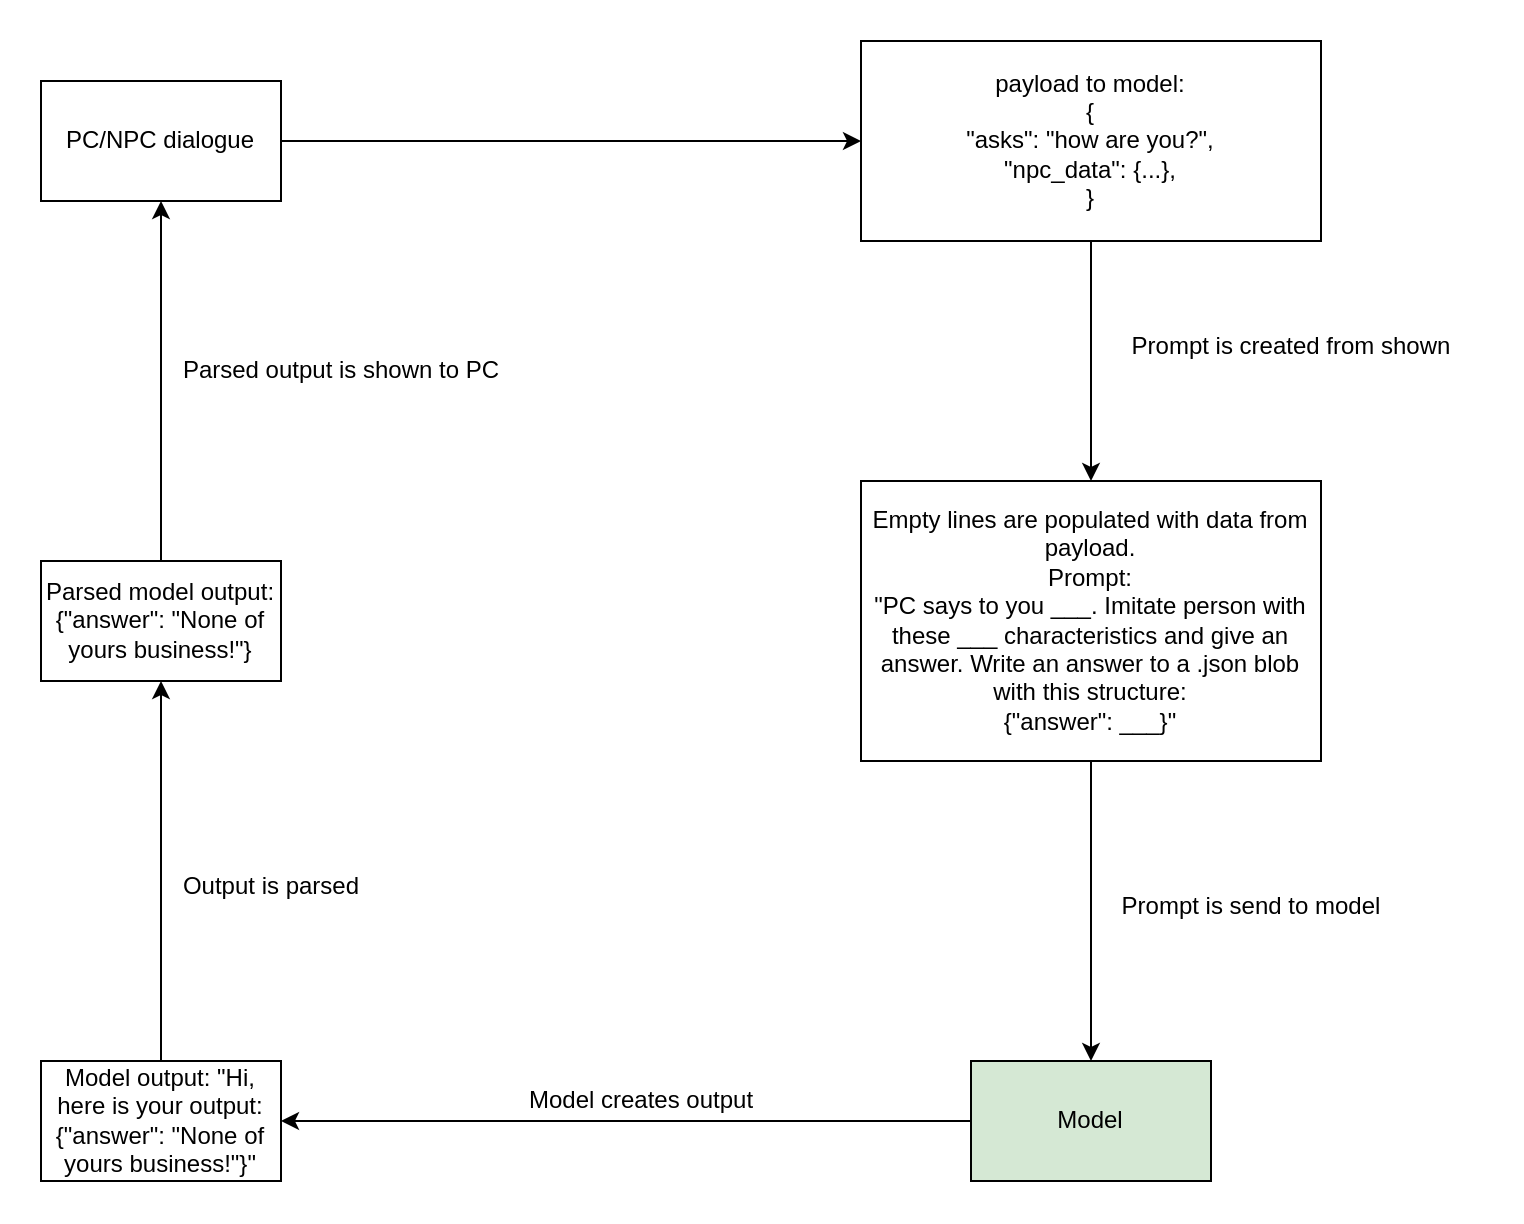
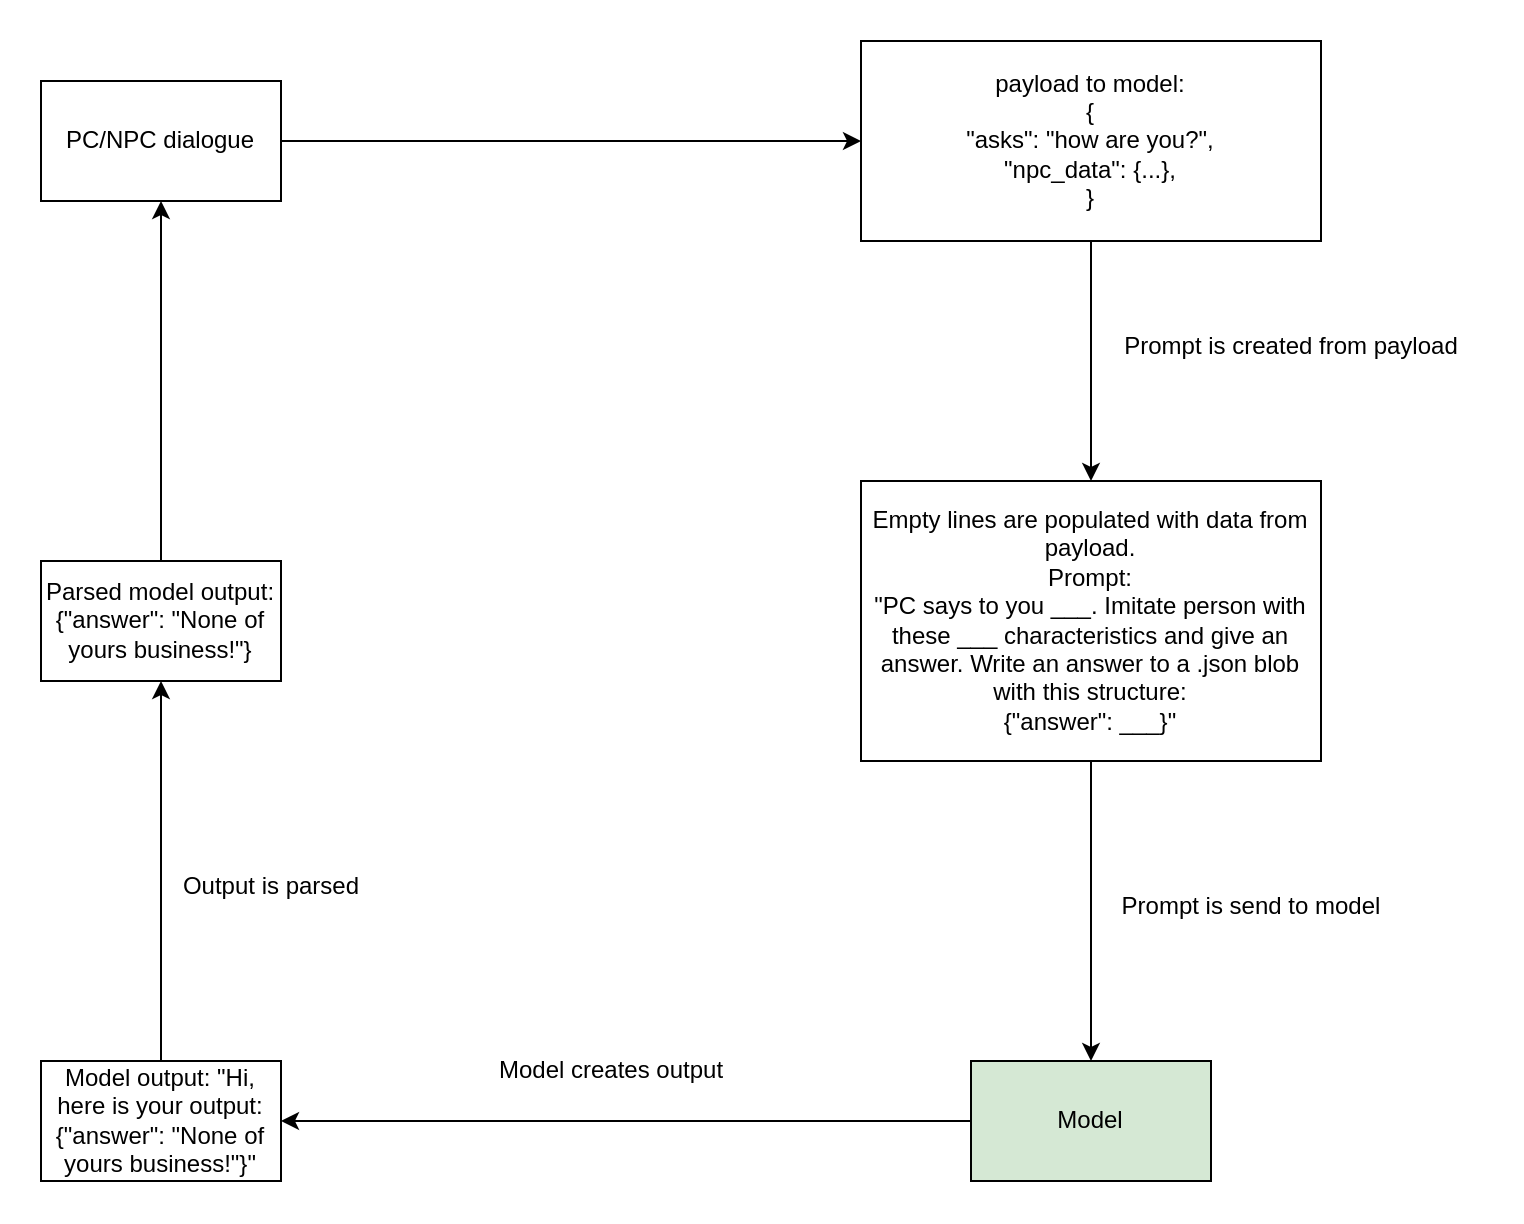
node "Prompt is created from shown": label "Prompt is created from shown" -> "Prompt is created from payload"
node "Parsed output is shown to PC": removed
node "Model creates output": moved (641, 1101) -> (611, 1071)
